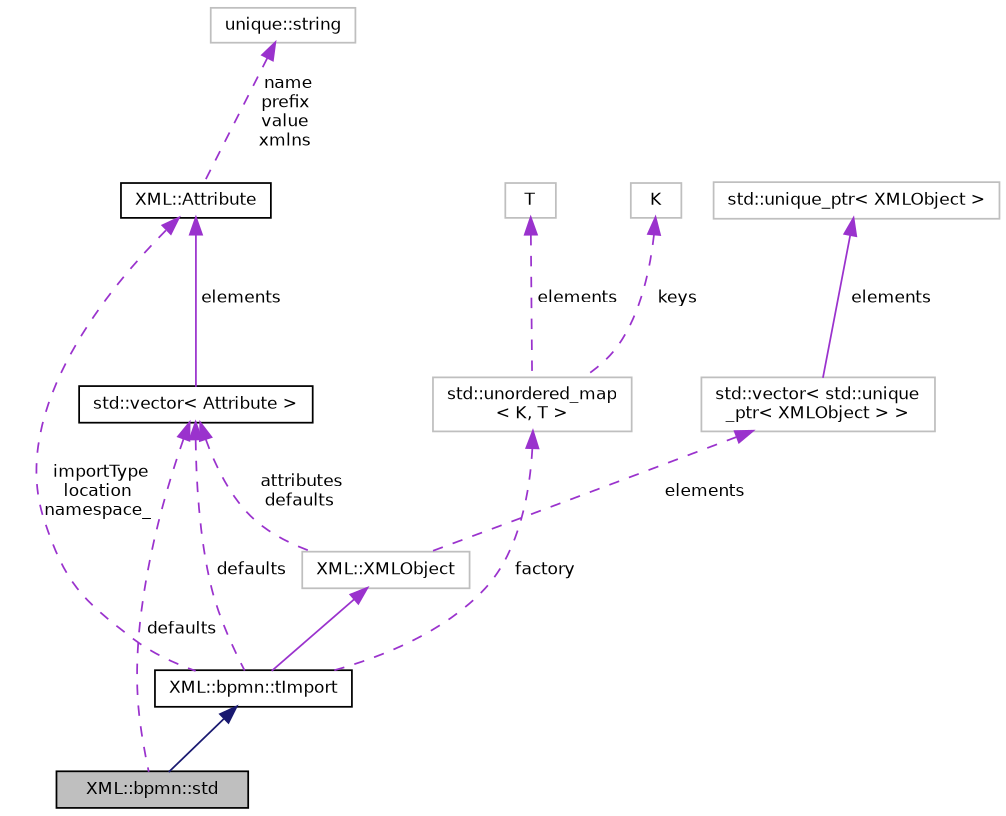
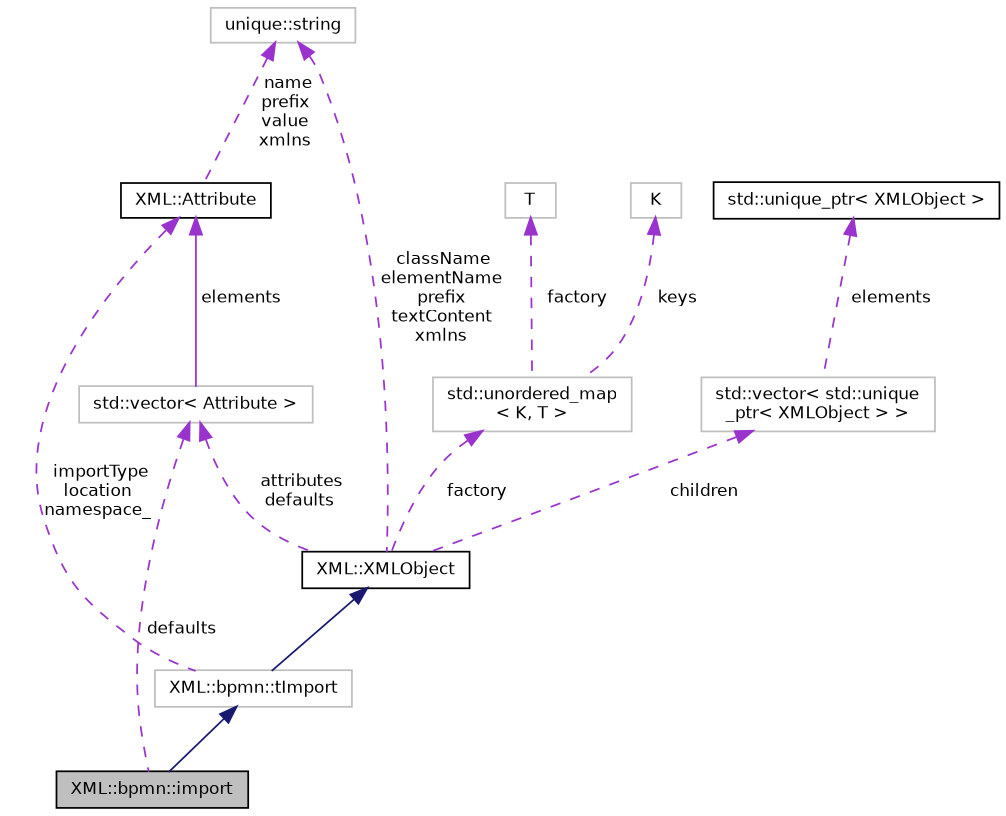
node "std::unique_ptr< XMLObject >": color grey75 -> black
edge "std::unordered_map < K, T >" -> "T": label " elements" -> " factory"
edge "XML::XMLObject" -> "unique::string": added, label "className elementName prefix textContent xmlns"
edge "std::vector< std::unique _ptr< XMLObject > >" -> "std::unique_ptr< XMLObject >": style solid -> dashed
node "std::vector< Attribute >": color black -> grey75
edge "XML::XMLObject" -> "std::vector< std::unique _ptr< XMLObject > >": label " elements" -> " children"
edge "XML::bpmn::tImport" -> "std::vector< Attribute >": removed, label "defaults"
node "XML::XMLObject": color grey75 -> black
edge "XML::bpmn::tImport" -> "std::unordered_map < K, T >": now "XML::XMLObject" -> "std::unordered_map < K, T >"
edge "XML::bpmn::tImport" -> "XML::XMLObject": color darkorchid3 -> midnightblue
node "XML::bpmn::tImport": color black -> grey75
node "XML::bpmn::std": label "XML::bpmn::std" -> "XML::bpmn::import"
